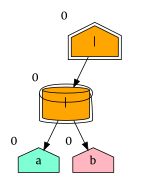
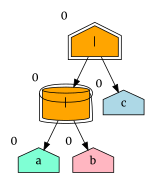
node "c 0": added
